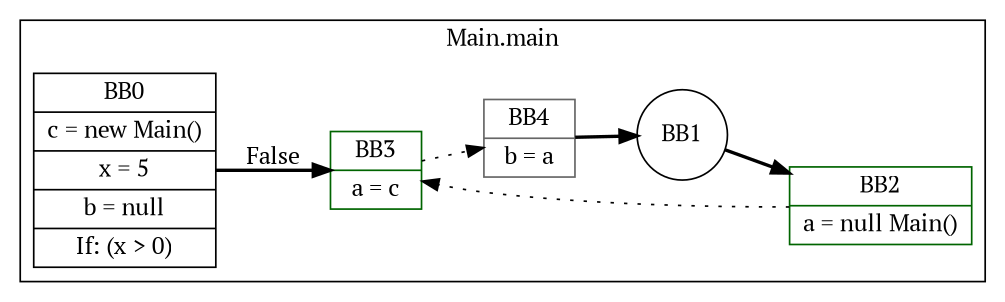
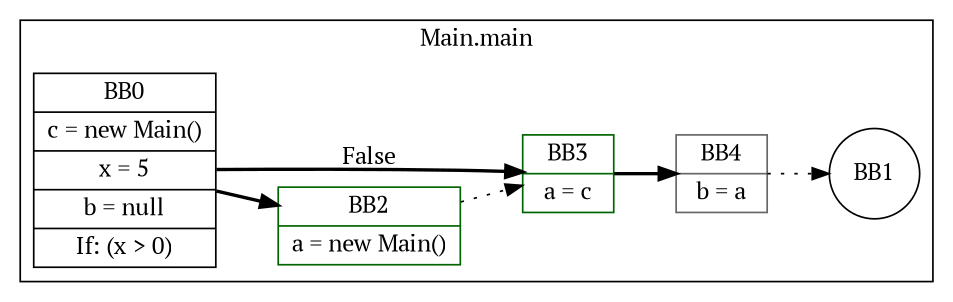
edge "BB4" -> "BB1": style bold -> dotted
edge "BB3" -> "BB4": style dotted -> bold
edge "BB1" -> "BB2": now "BB0" -> "BB2"
node "BB2": text "a = null Main()" -> "a = new Main()"
